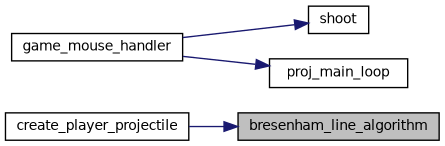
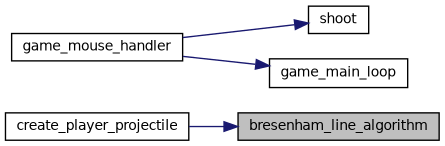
node "proj_main_loop": label "proj_main_loop" -> "game_main_loop"
